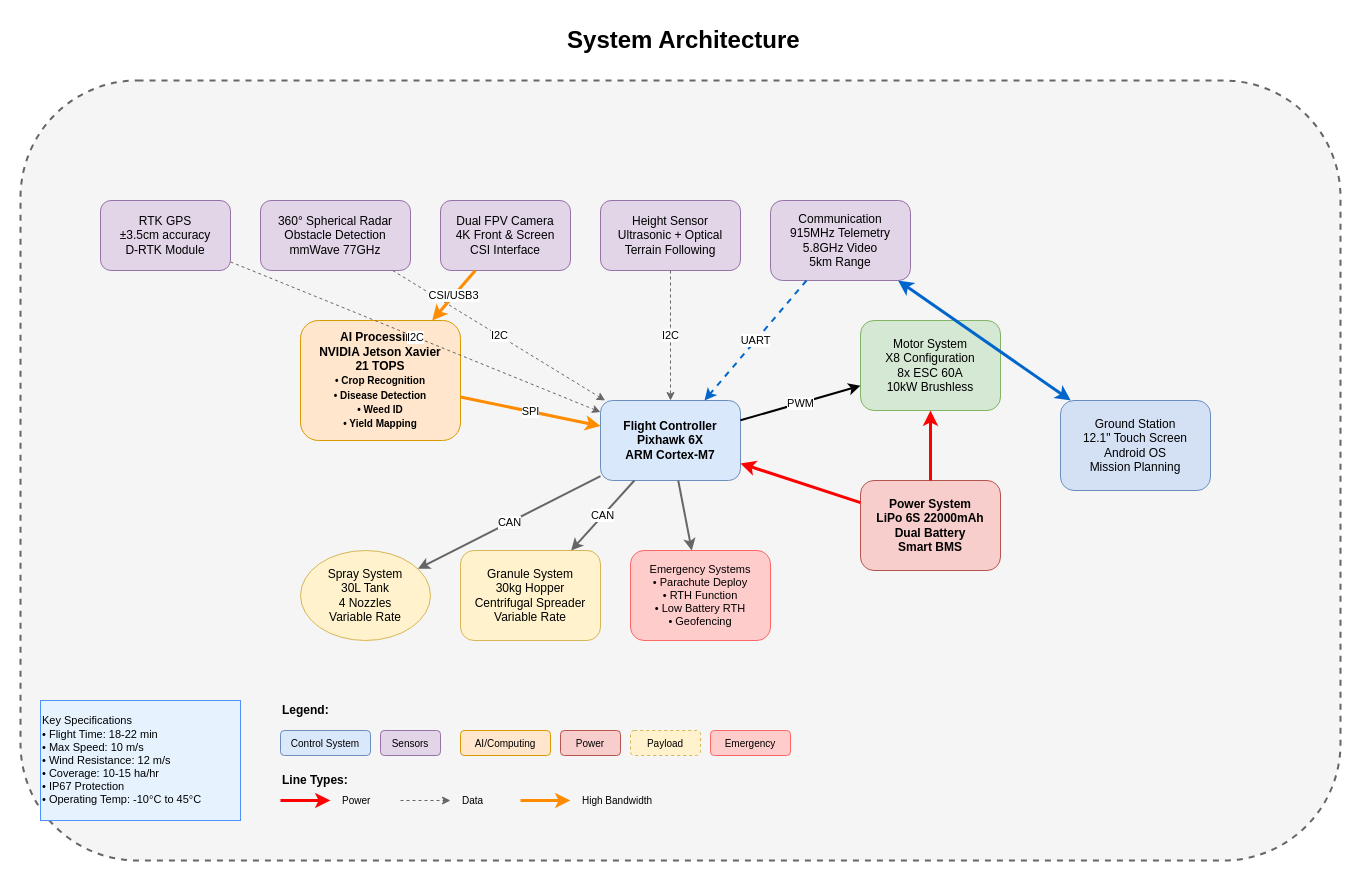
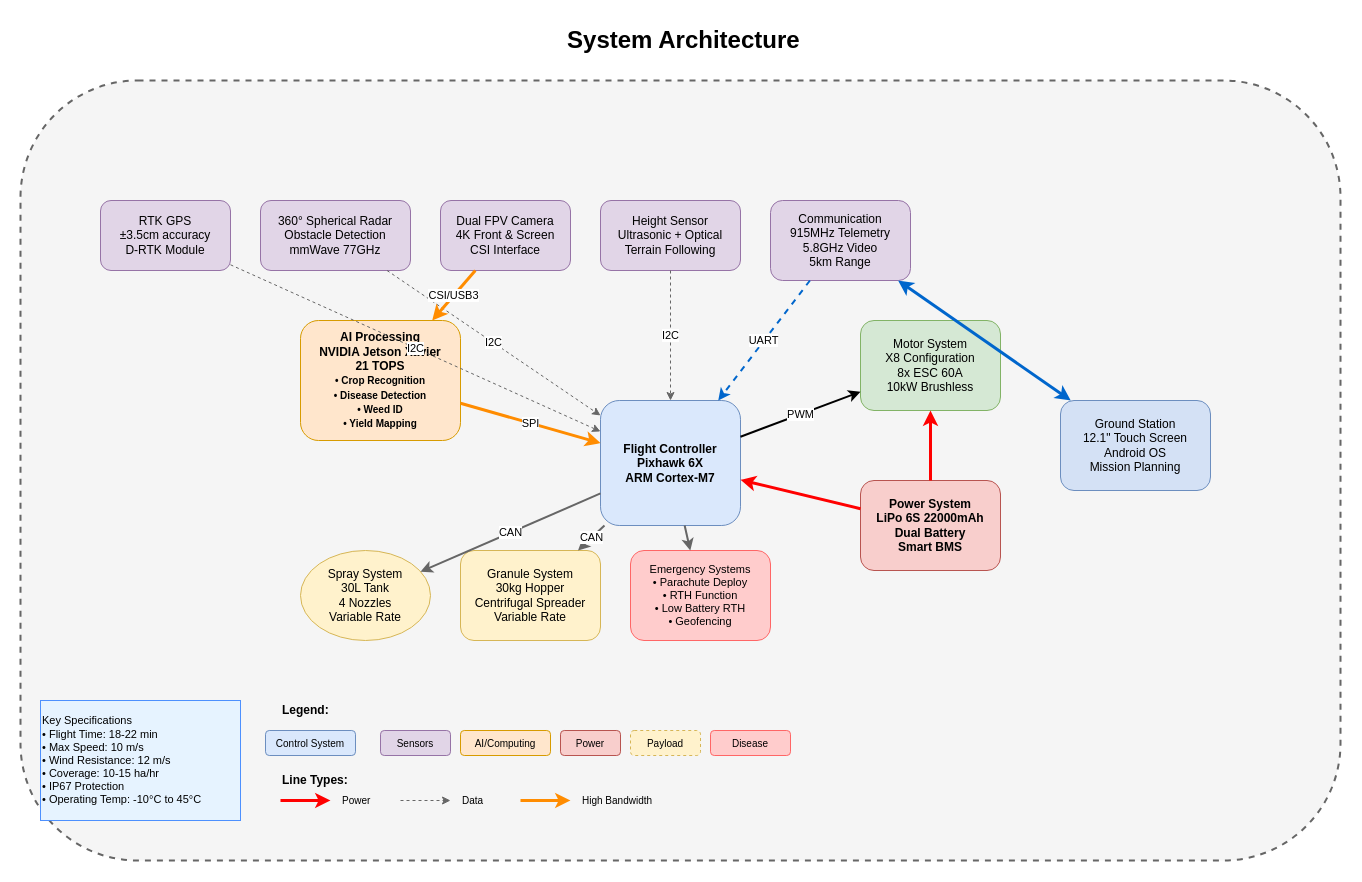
node "Flight Controller Pixhawk 6X ARM Cortex-M7": size 140x80 -> 140x125
node "Control System": moved (326, 743) -> (311, 743)
node "Sensors": size 60x25 -> 70x25
node "Emergency": label "Emergency" -> "Disease"
